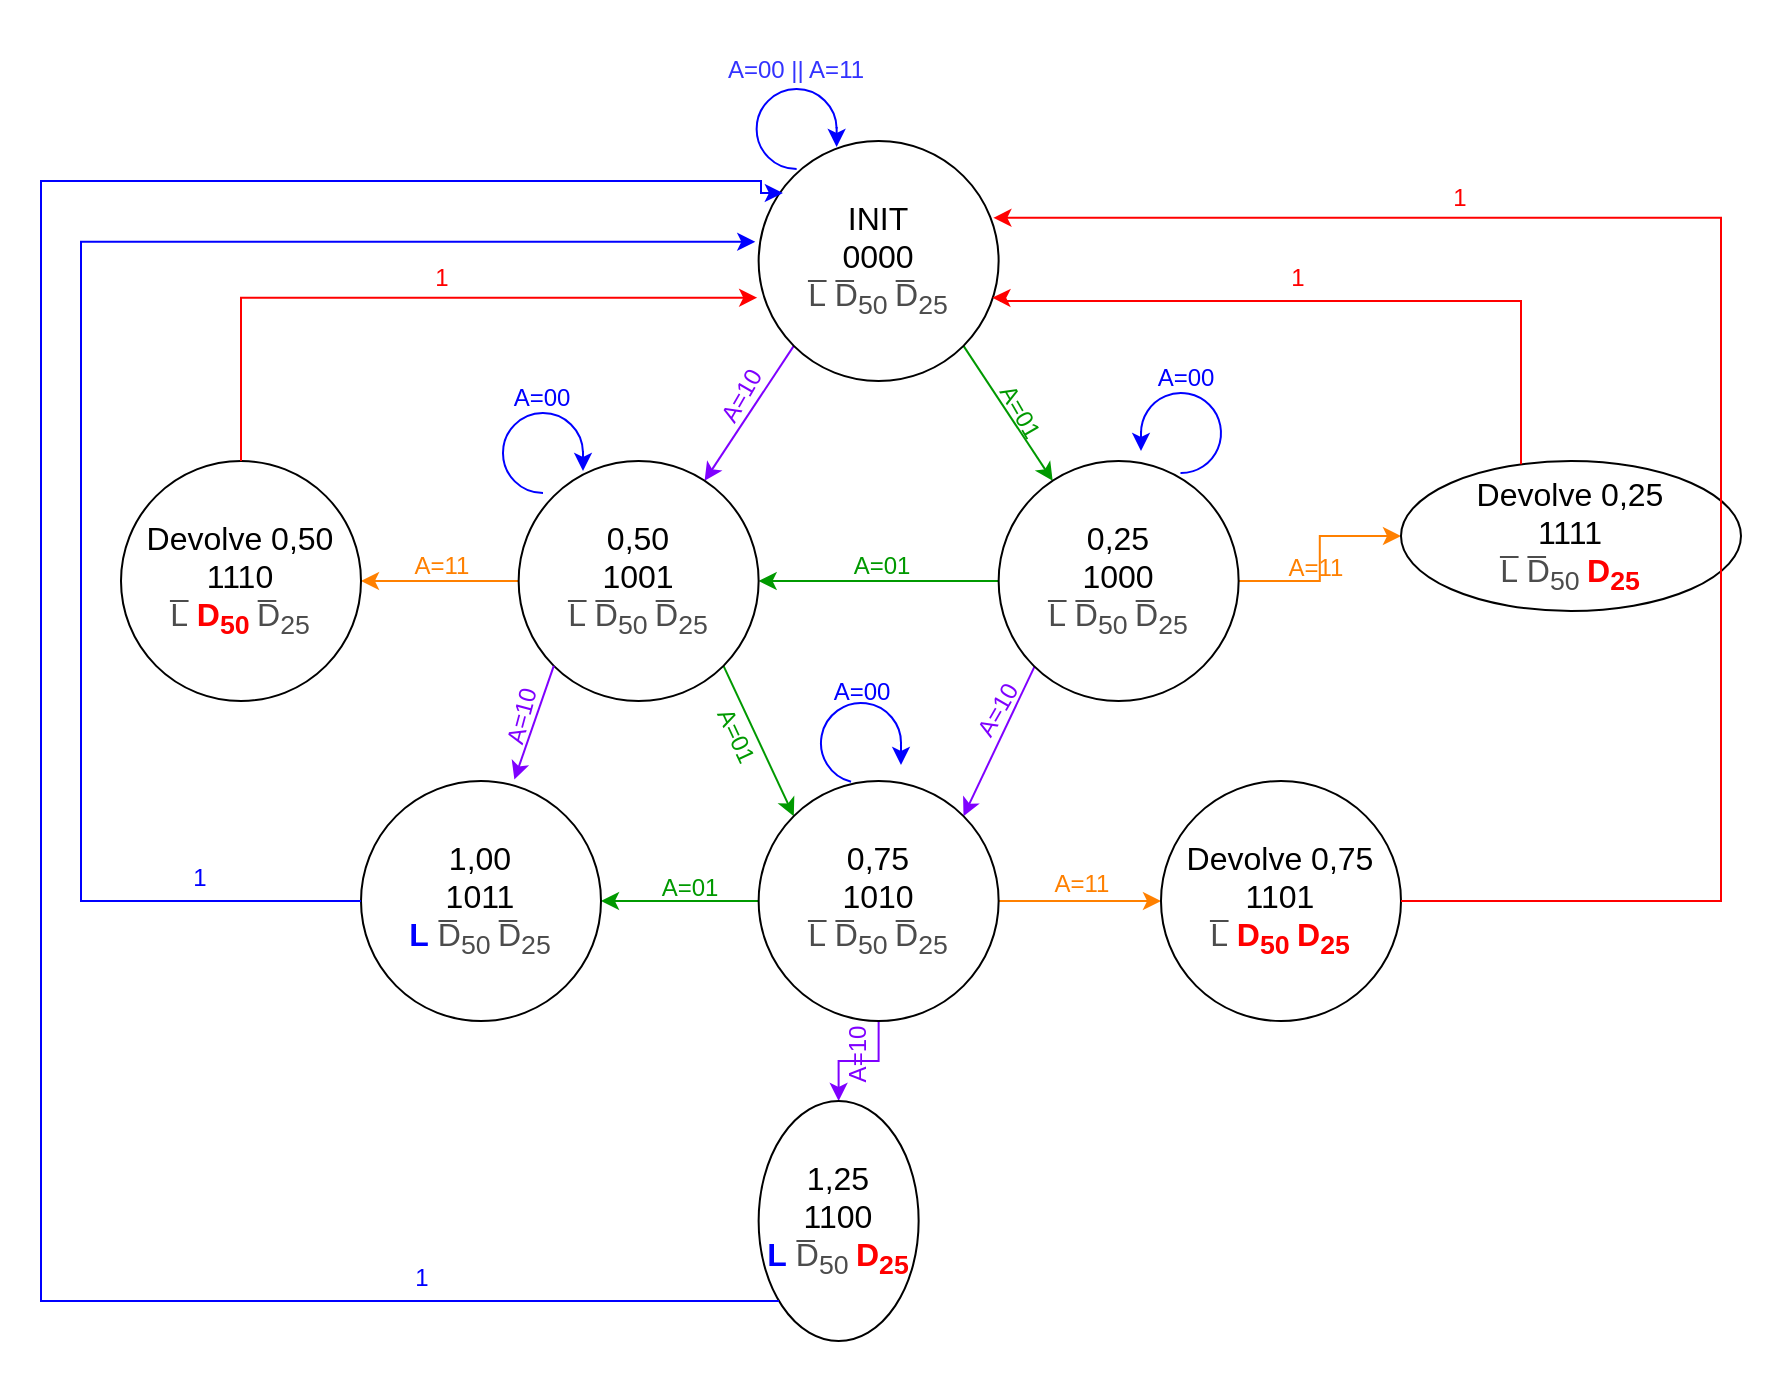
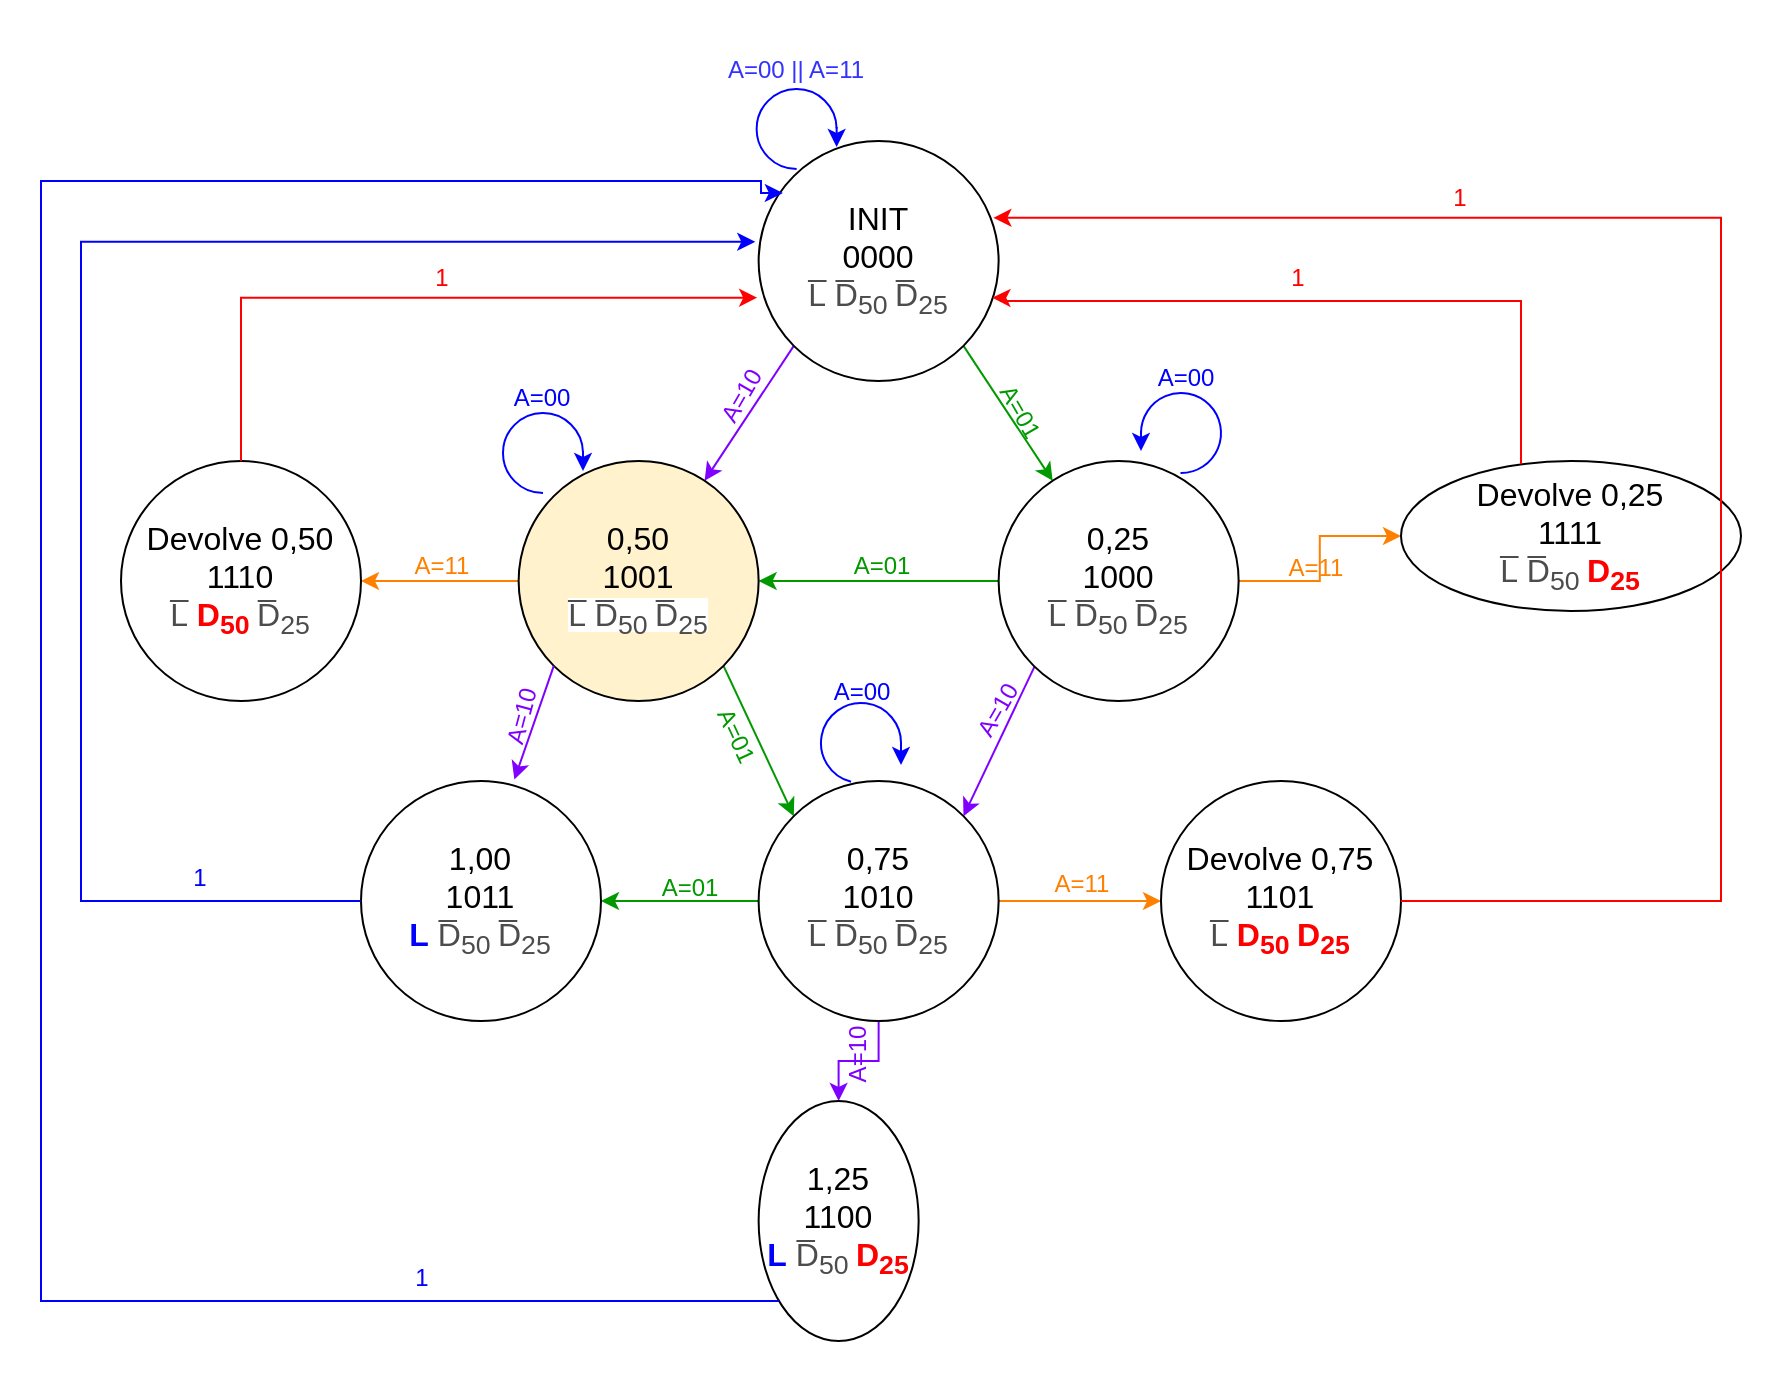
node "0,50 1001 L̅ D̅50 D̅25": fillcolor #ffffff -> #fff2cc
